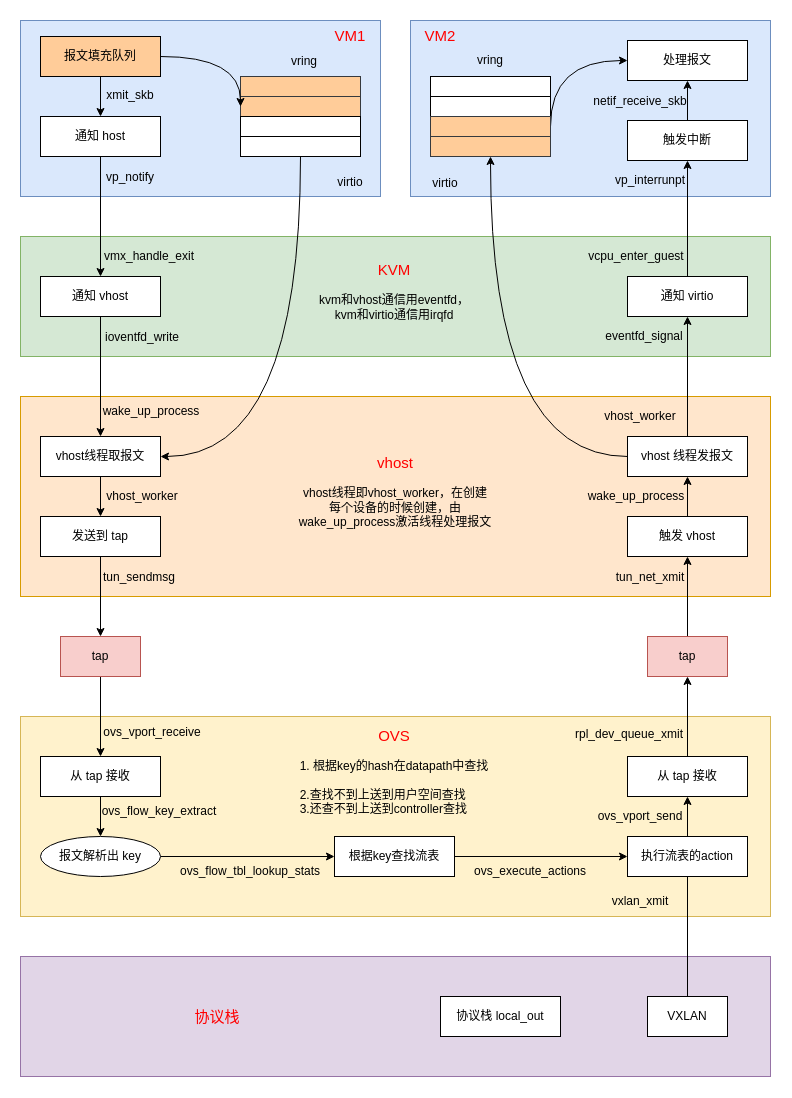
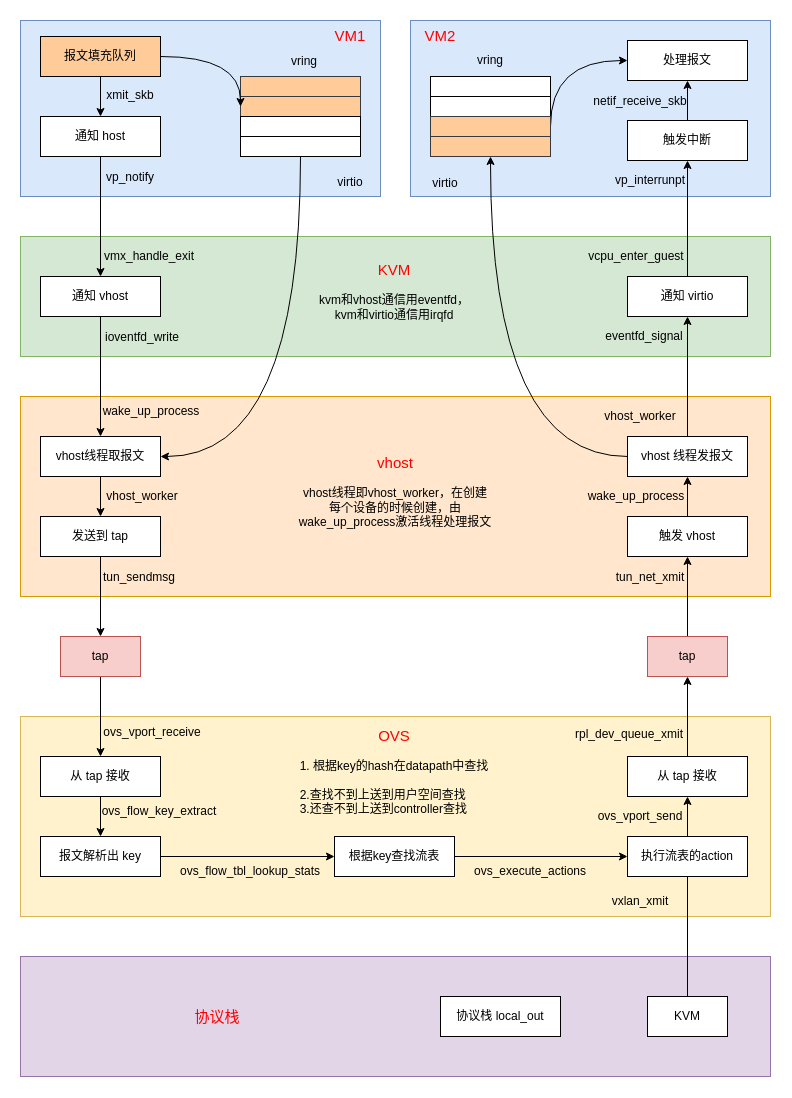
node "报文解析出 key": shape ellipse -> rectangle
node "VXLAN": label "VXLAN" -> "KVM"
